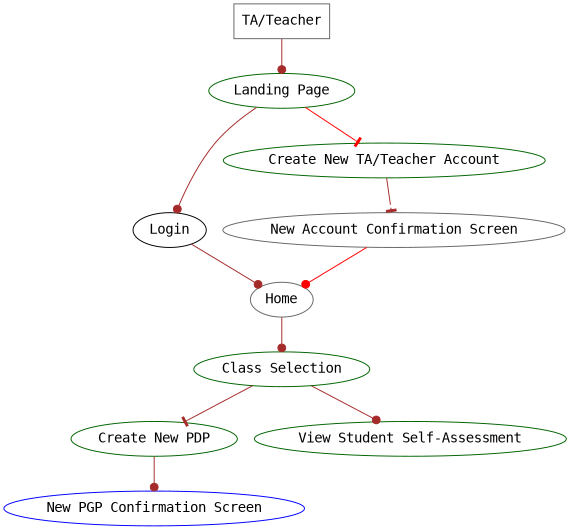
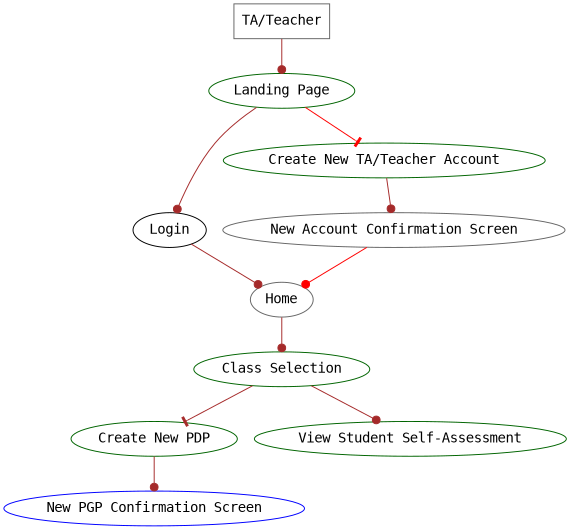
edge "Create New TA/Teacher Account" -> "New Account Confirmation Screen": arrowhead tee -> dot
